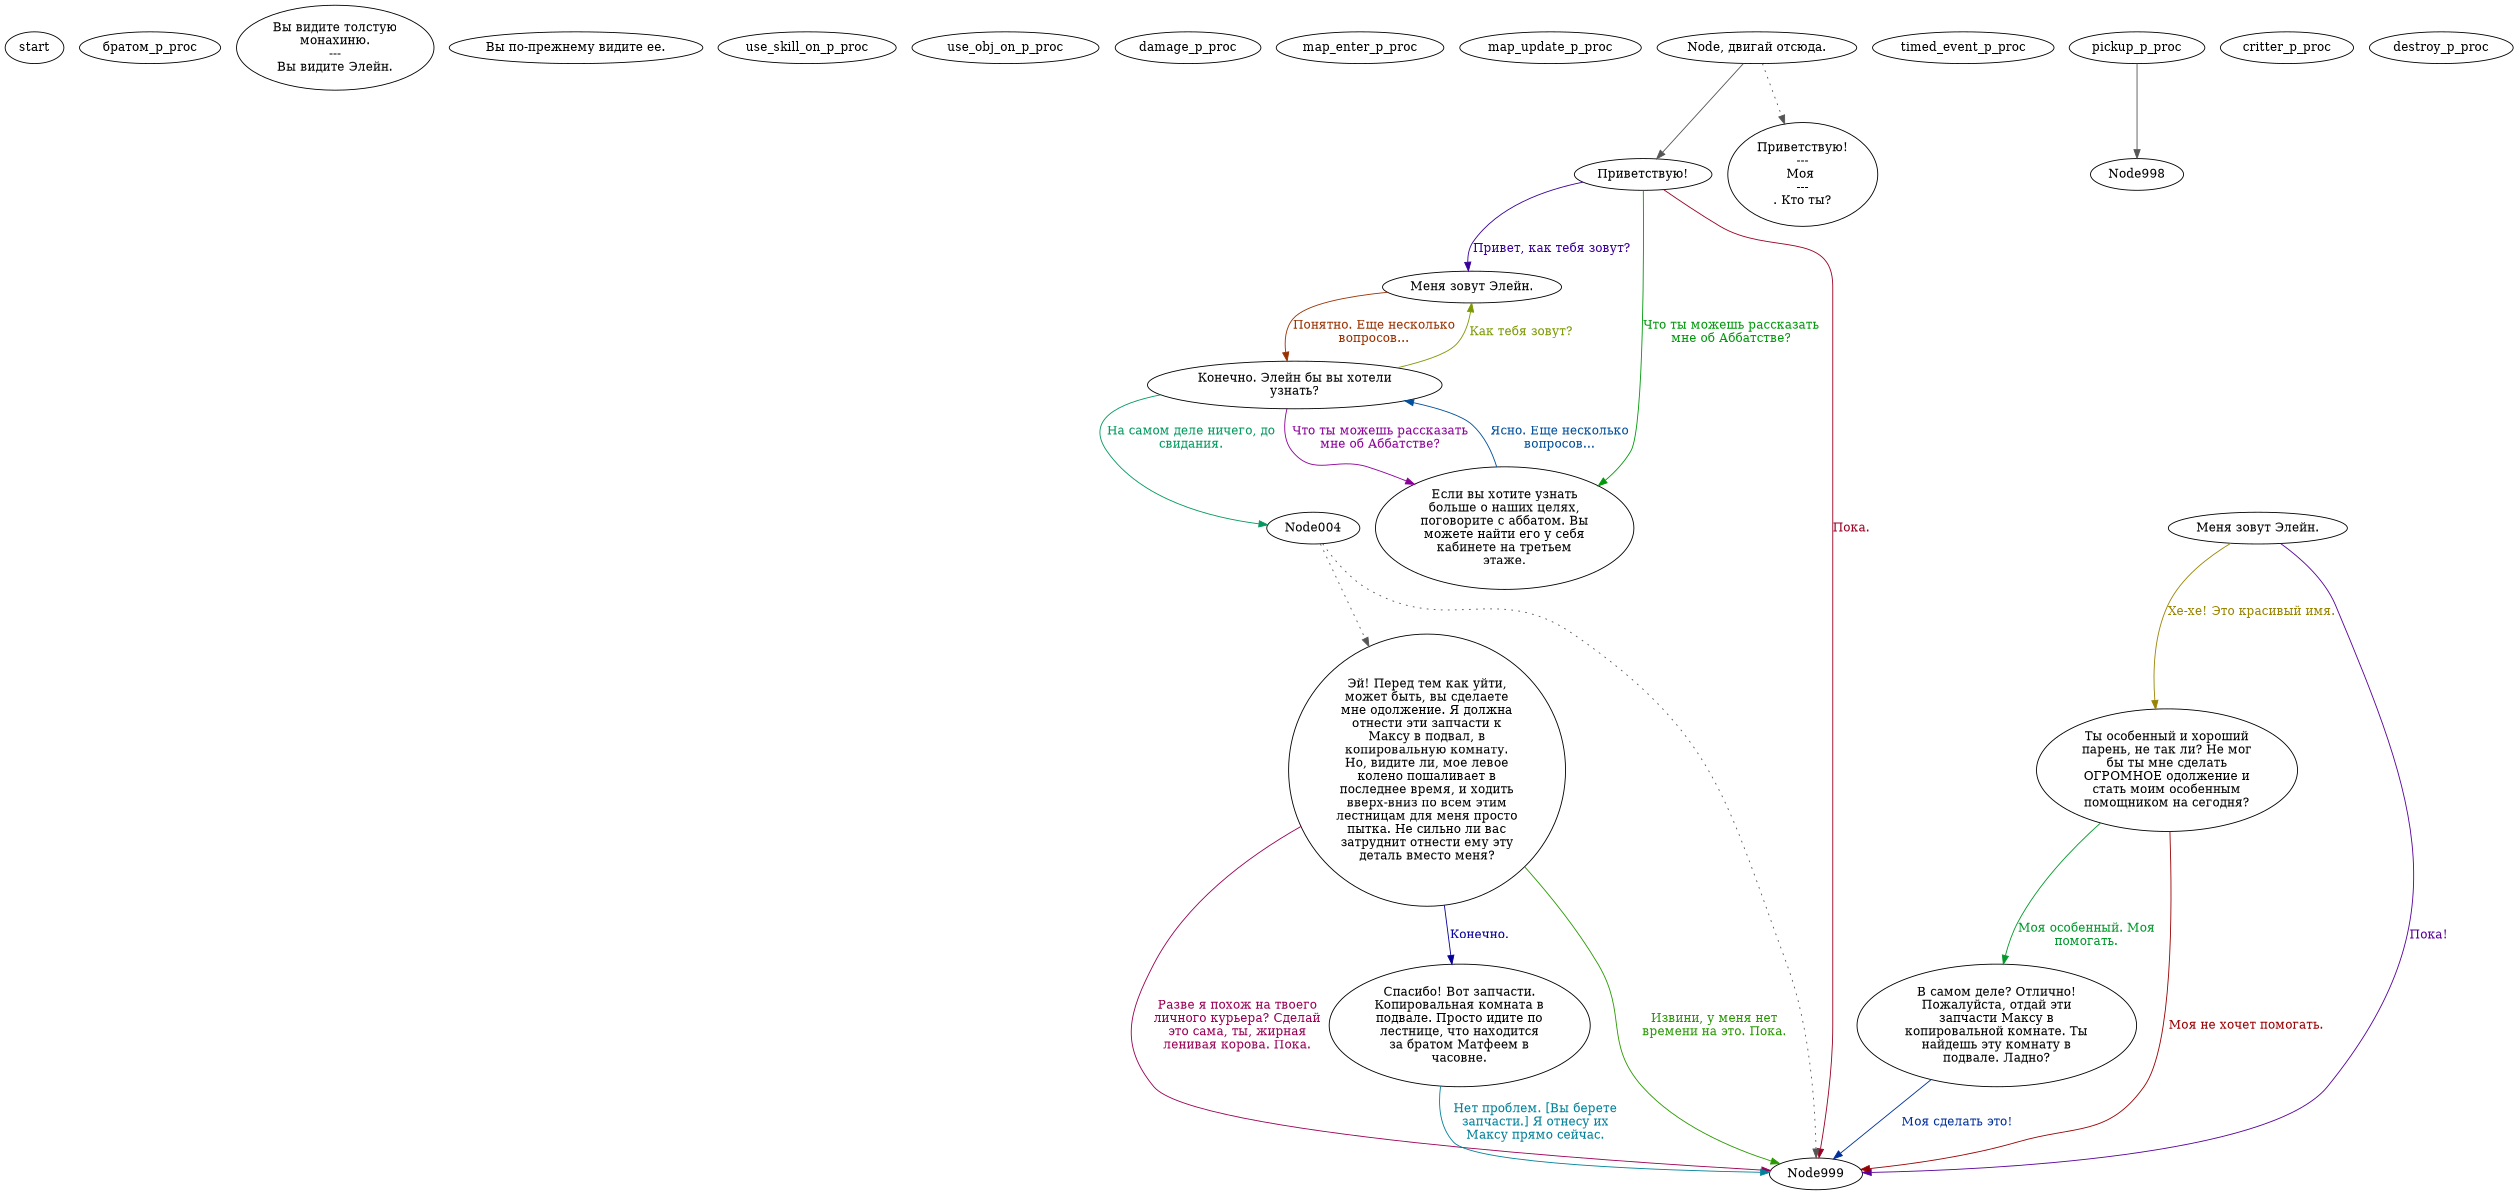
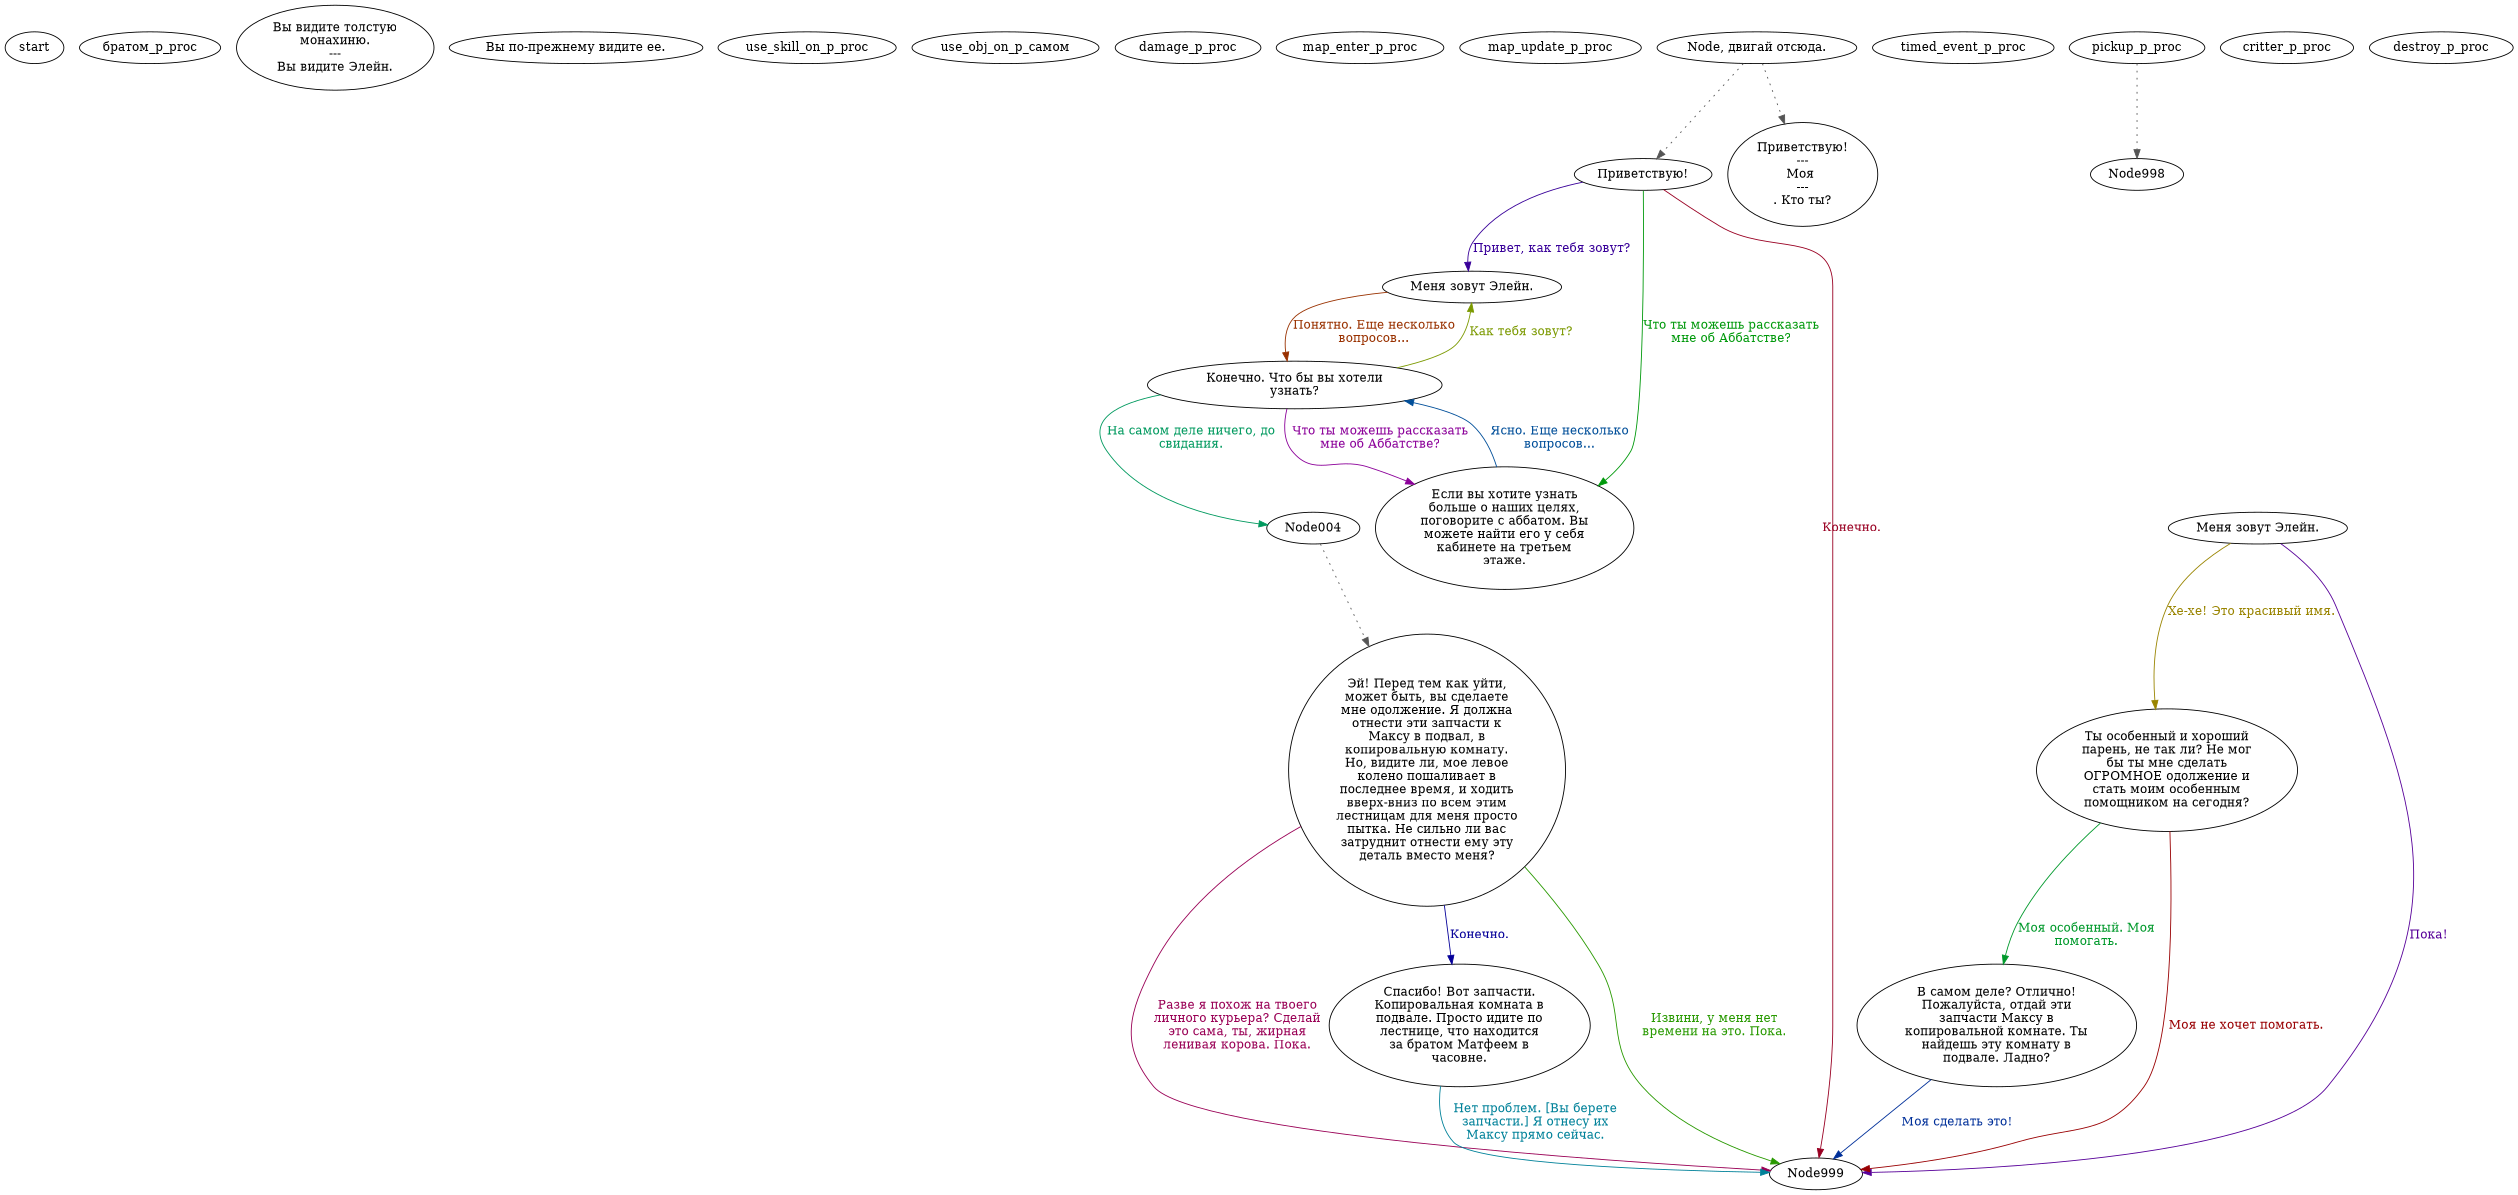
node "use_obj_on_p_proc": label "use_obj_on_p_proc" -> "use_obj_on_p_самом"
edge "pickup_p_proc" -> "Node998": style solid -> dotted
edge "Node, двигай отсюда." -> "Приветствую!": style solid -> dotted
node "Конечно. Элейн бы вы хотели узнать?": label "Конечно. Элейн бы вы хотели узнать?" -> "Конечно. Что бы вы хотели узнать?"
edge "Приветствую!" -> "Node999": label "Пока." -> "Конечно."
edge "Node004" -> "Node999": removed
